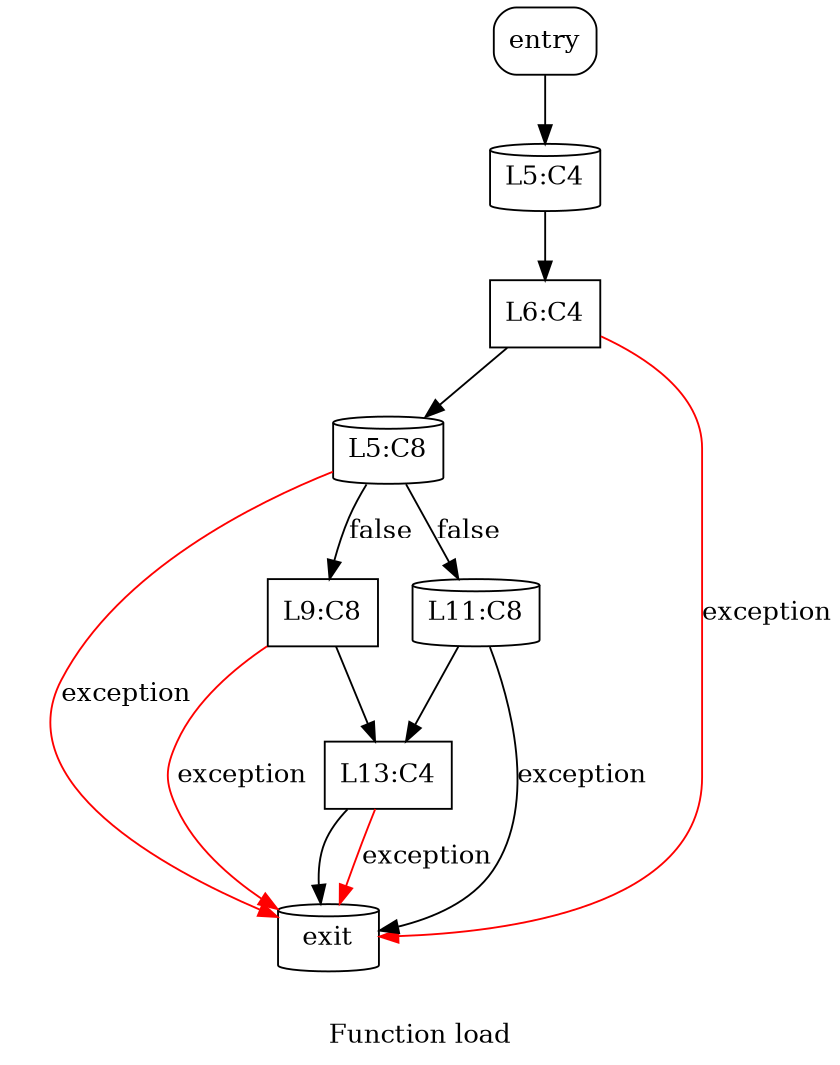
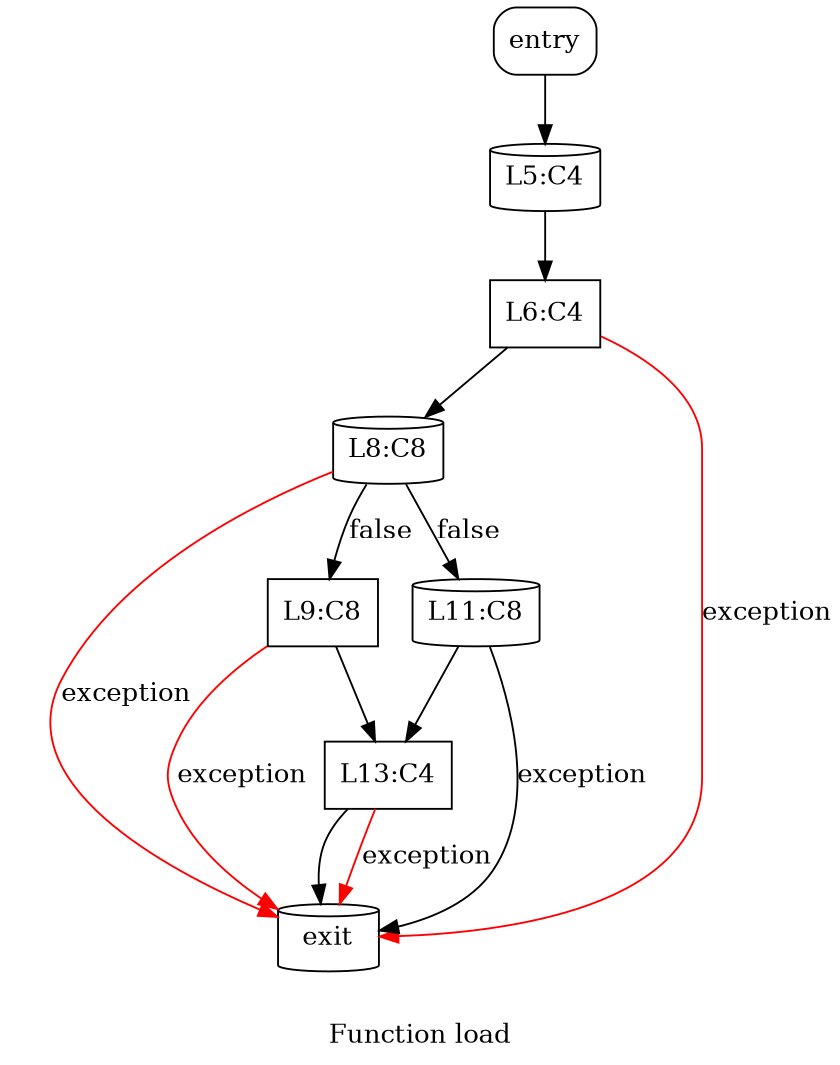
node "L5:C8": label "L5:C8" -> "L8:C8"
